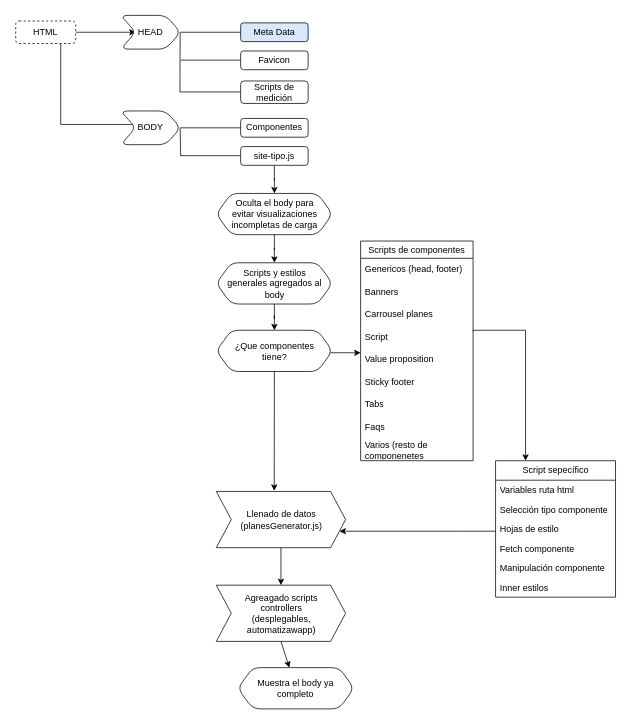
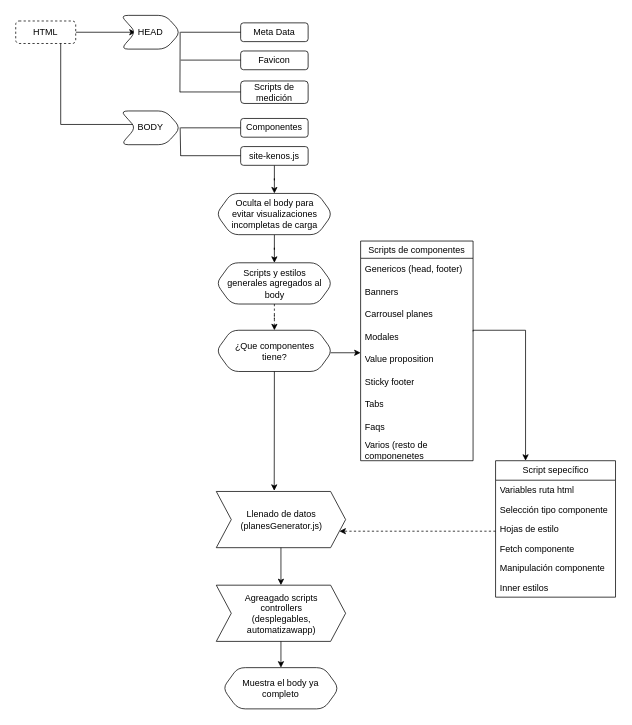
node "Meta Data": fillcolor #dae8fc -> #ffffff
node "site-tipo.js": label "site-tipo.js" -> "site-kenos.js"
edge "Scripts y estilos generales agregados al body" -> "¿Que componentes tiene?": style solid -> dashed
node "Script": label "Script" -> "Modales"
edge "Script sepecífico" -> "Llenado de datos (planesGenerator.js)": style solid -> dashed
node "Muestra el body ya completo": moved (296, 689) -> (281, 689)
